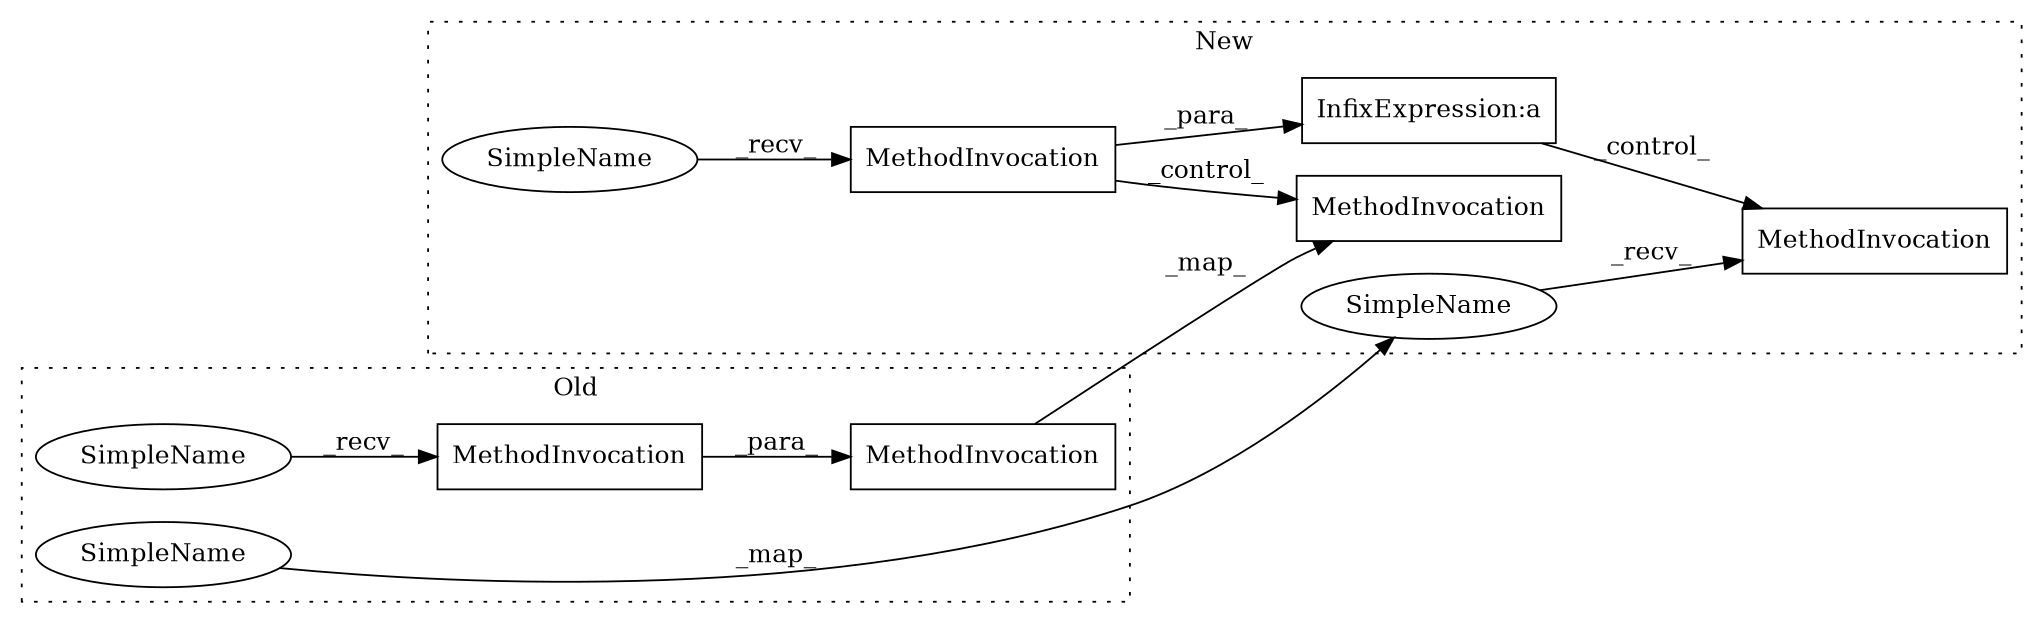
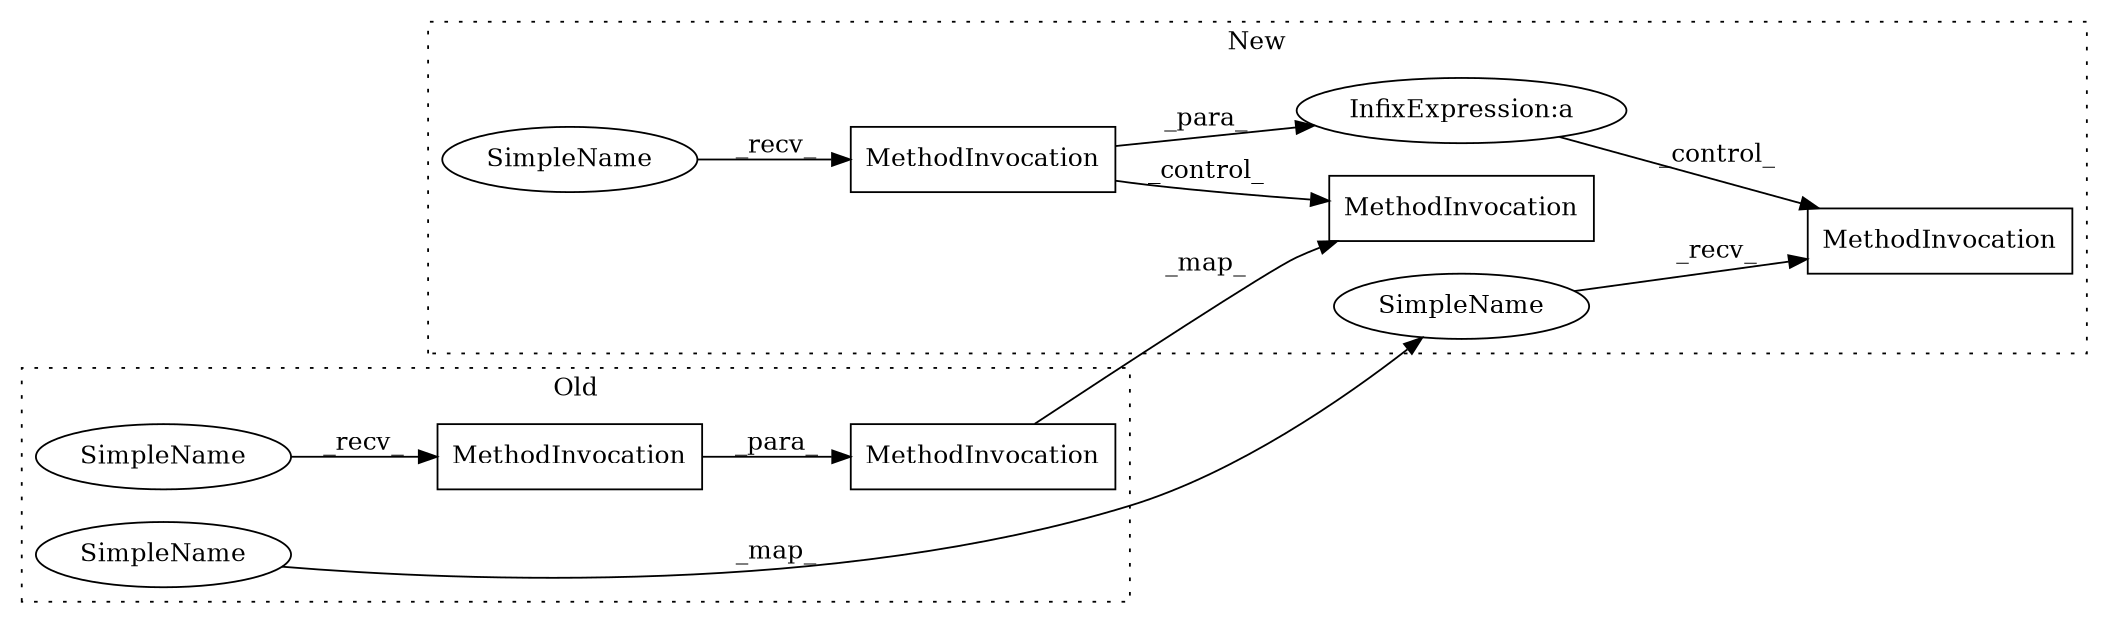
node "InfixExpression:a": shape box -> ellipse
